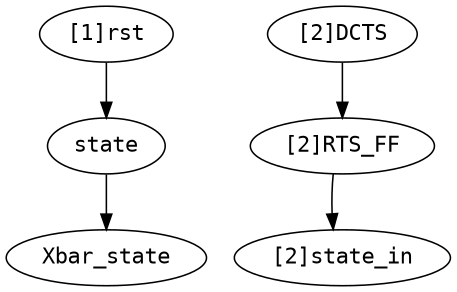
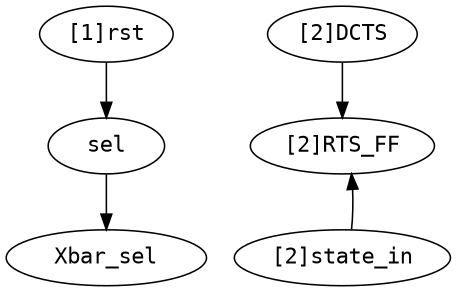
node "state": label "state" -> "sel"
edge "[2]RTS_FF" -> "[2]state_in": reversed
node "Xbar_state": label "Xbar_state" -> "Xbar_sel"
